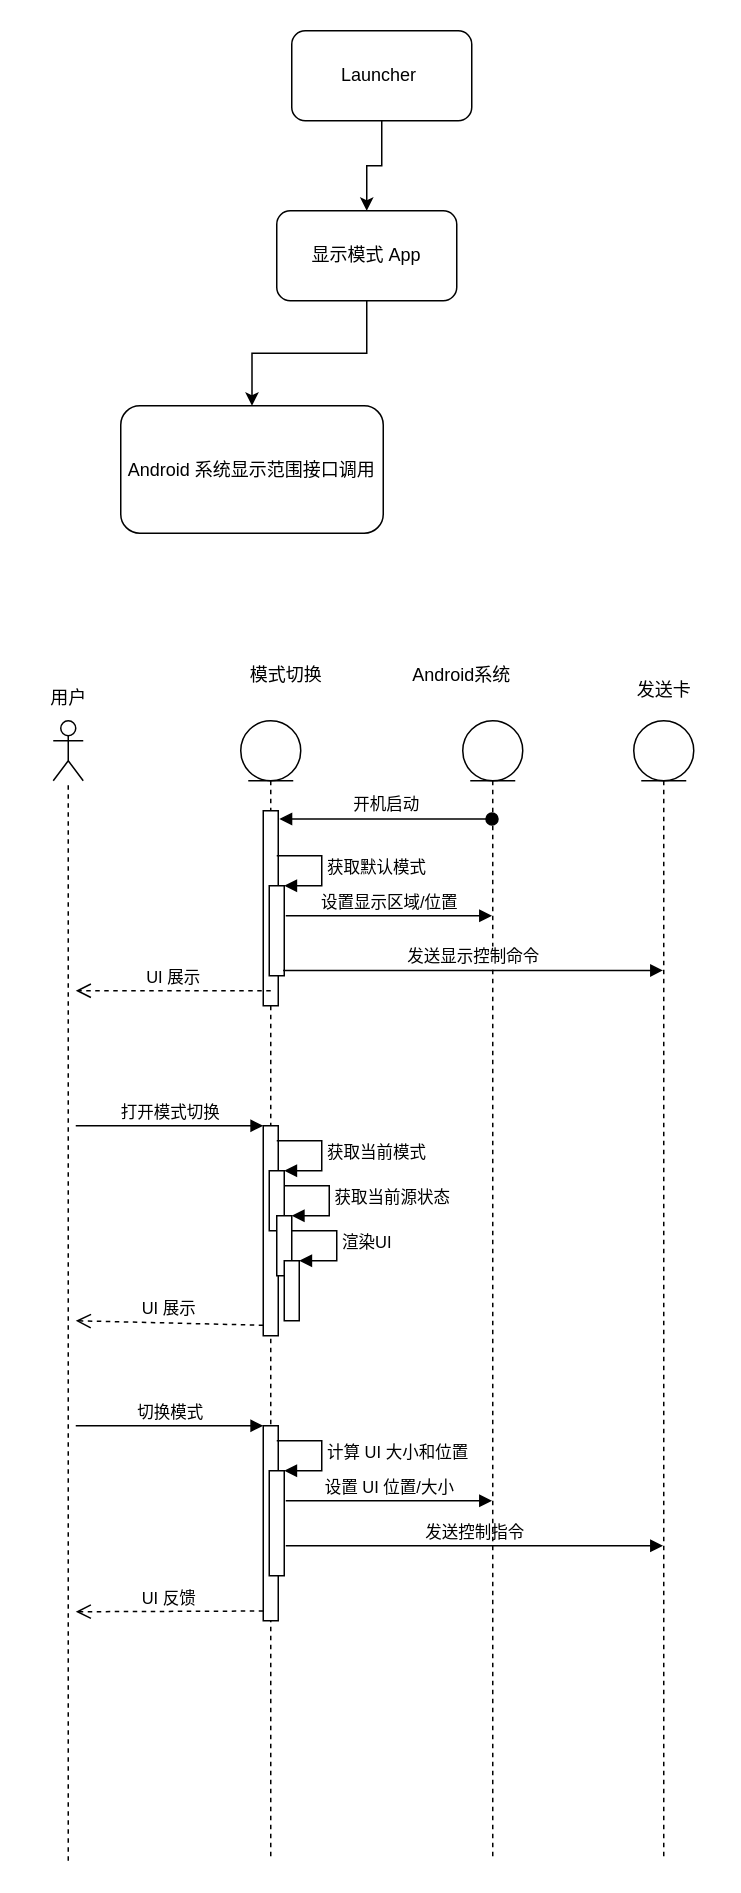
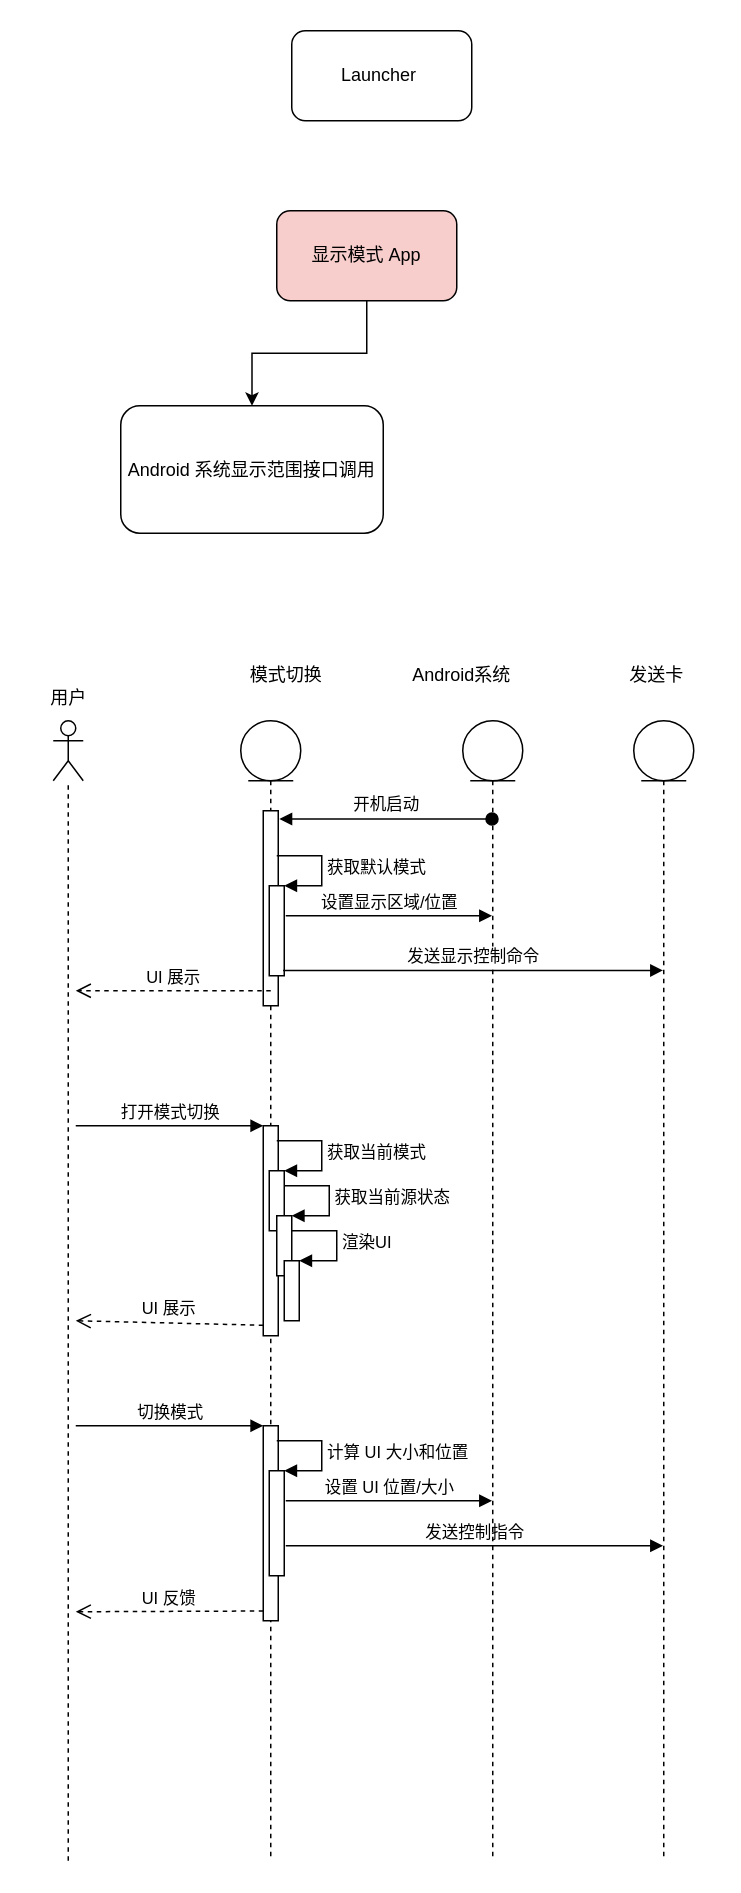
edge "Launcher" -> "显示模式 App": removed
node "显示模式 App": fillcolor #ffffff -> #f8cecc
node "发送卡": moved (664, 691) -> (656, 676)
